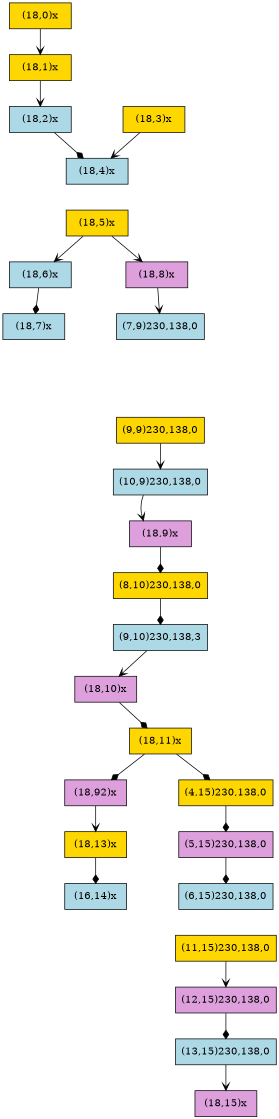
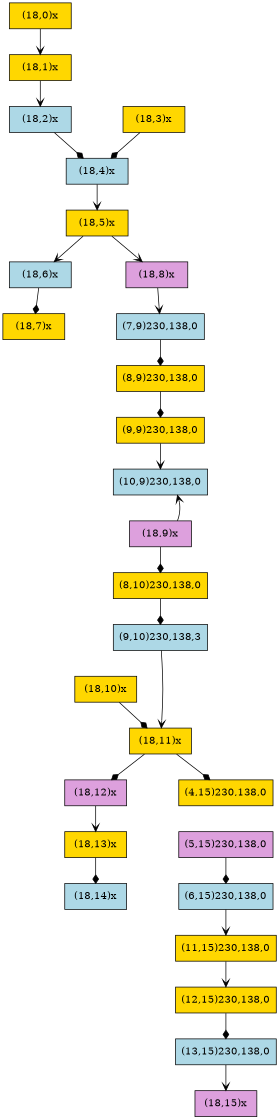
edge "(18,3)x" -> "(18,4)x": arrowhead vee -> diamond
edge "(18,4)x" -> "(18,5)x": added
node "(18,7)x": fillcolor lightblue -> gold
node "(8,9)230,138,0": added
edge "(10,9)230,138,0" -> "(18,9)x": reversed
edge "(9,10)230,138,3" -> "(18,10)x": now "(9,10)230,138,3" -> "(18,11)x"
node "(18,10)x": fillcolor plum -> gold
node "(18,92)x": label "(18,92)x" -> "(18,12)x"
edge "(4,15)230,138,0" -> "(5,15)230,138,0": removed
node "(16,14)x": label "(16,14)x" -> "(18,14)x"
edge "(6,15)230,138,0" -> "(11,15)230,138,0": added
node "(12,15)230,138,0": fillcolor plum -> gold
